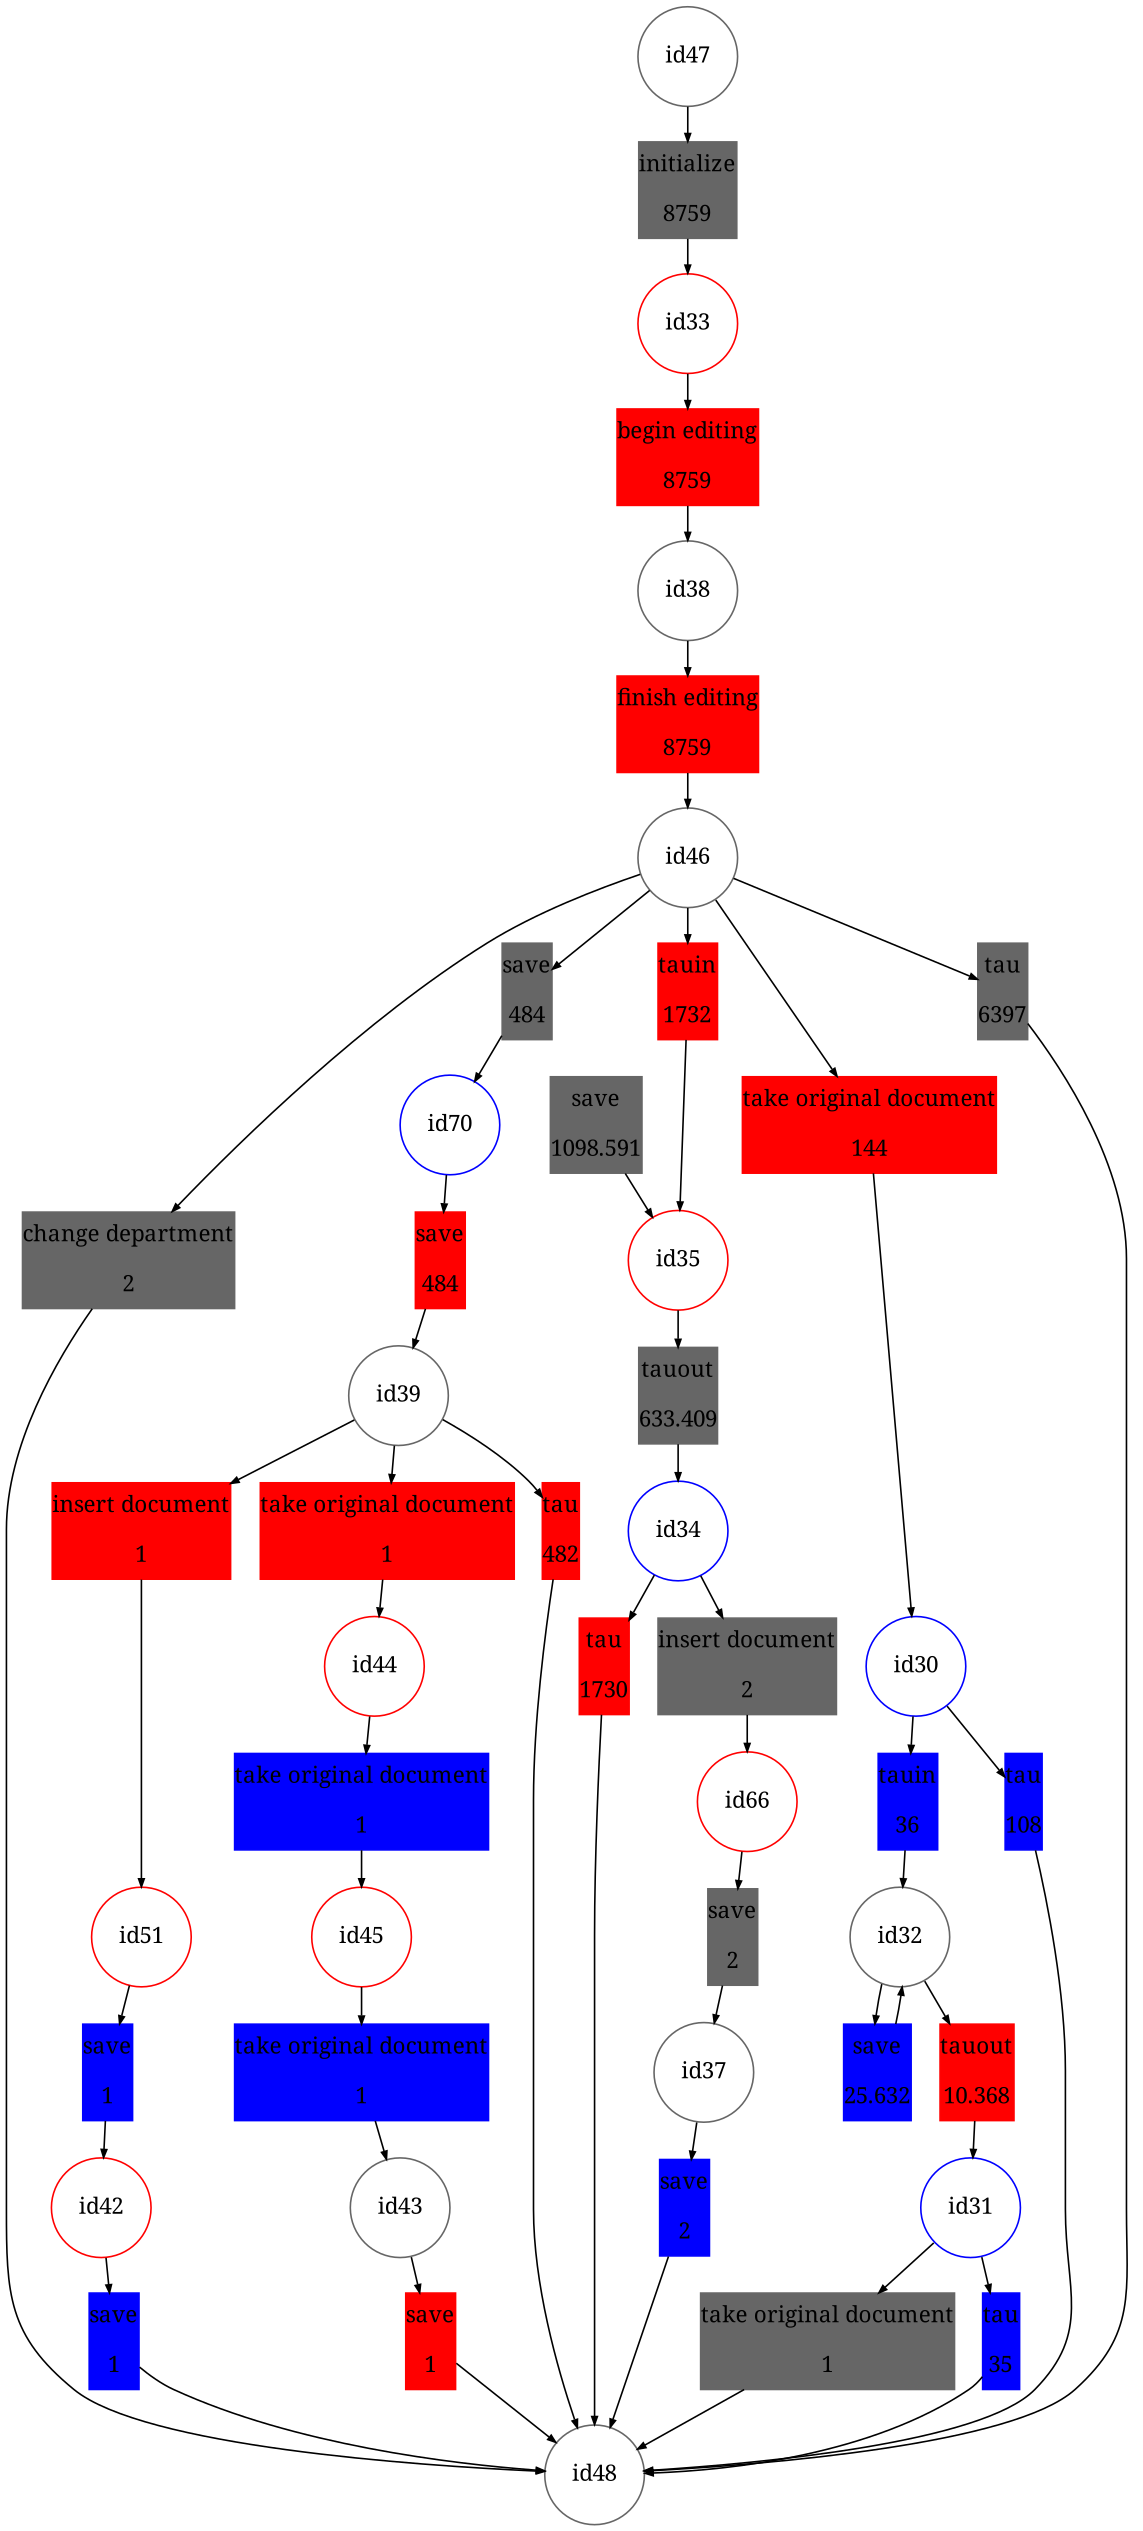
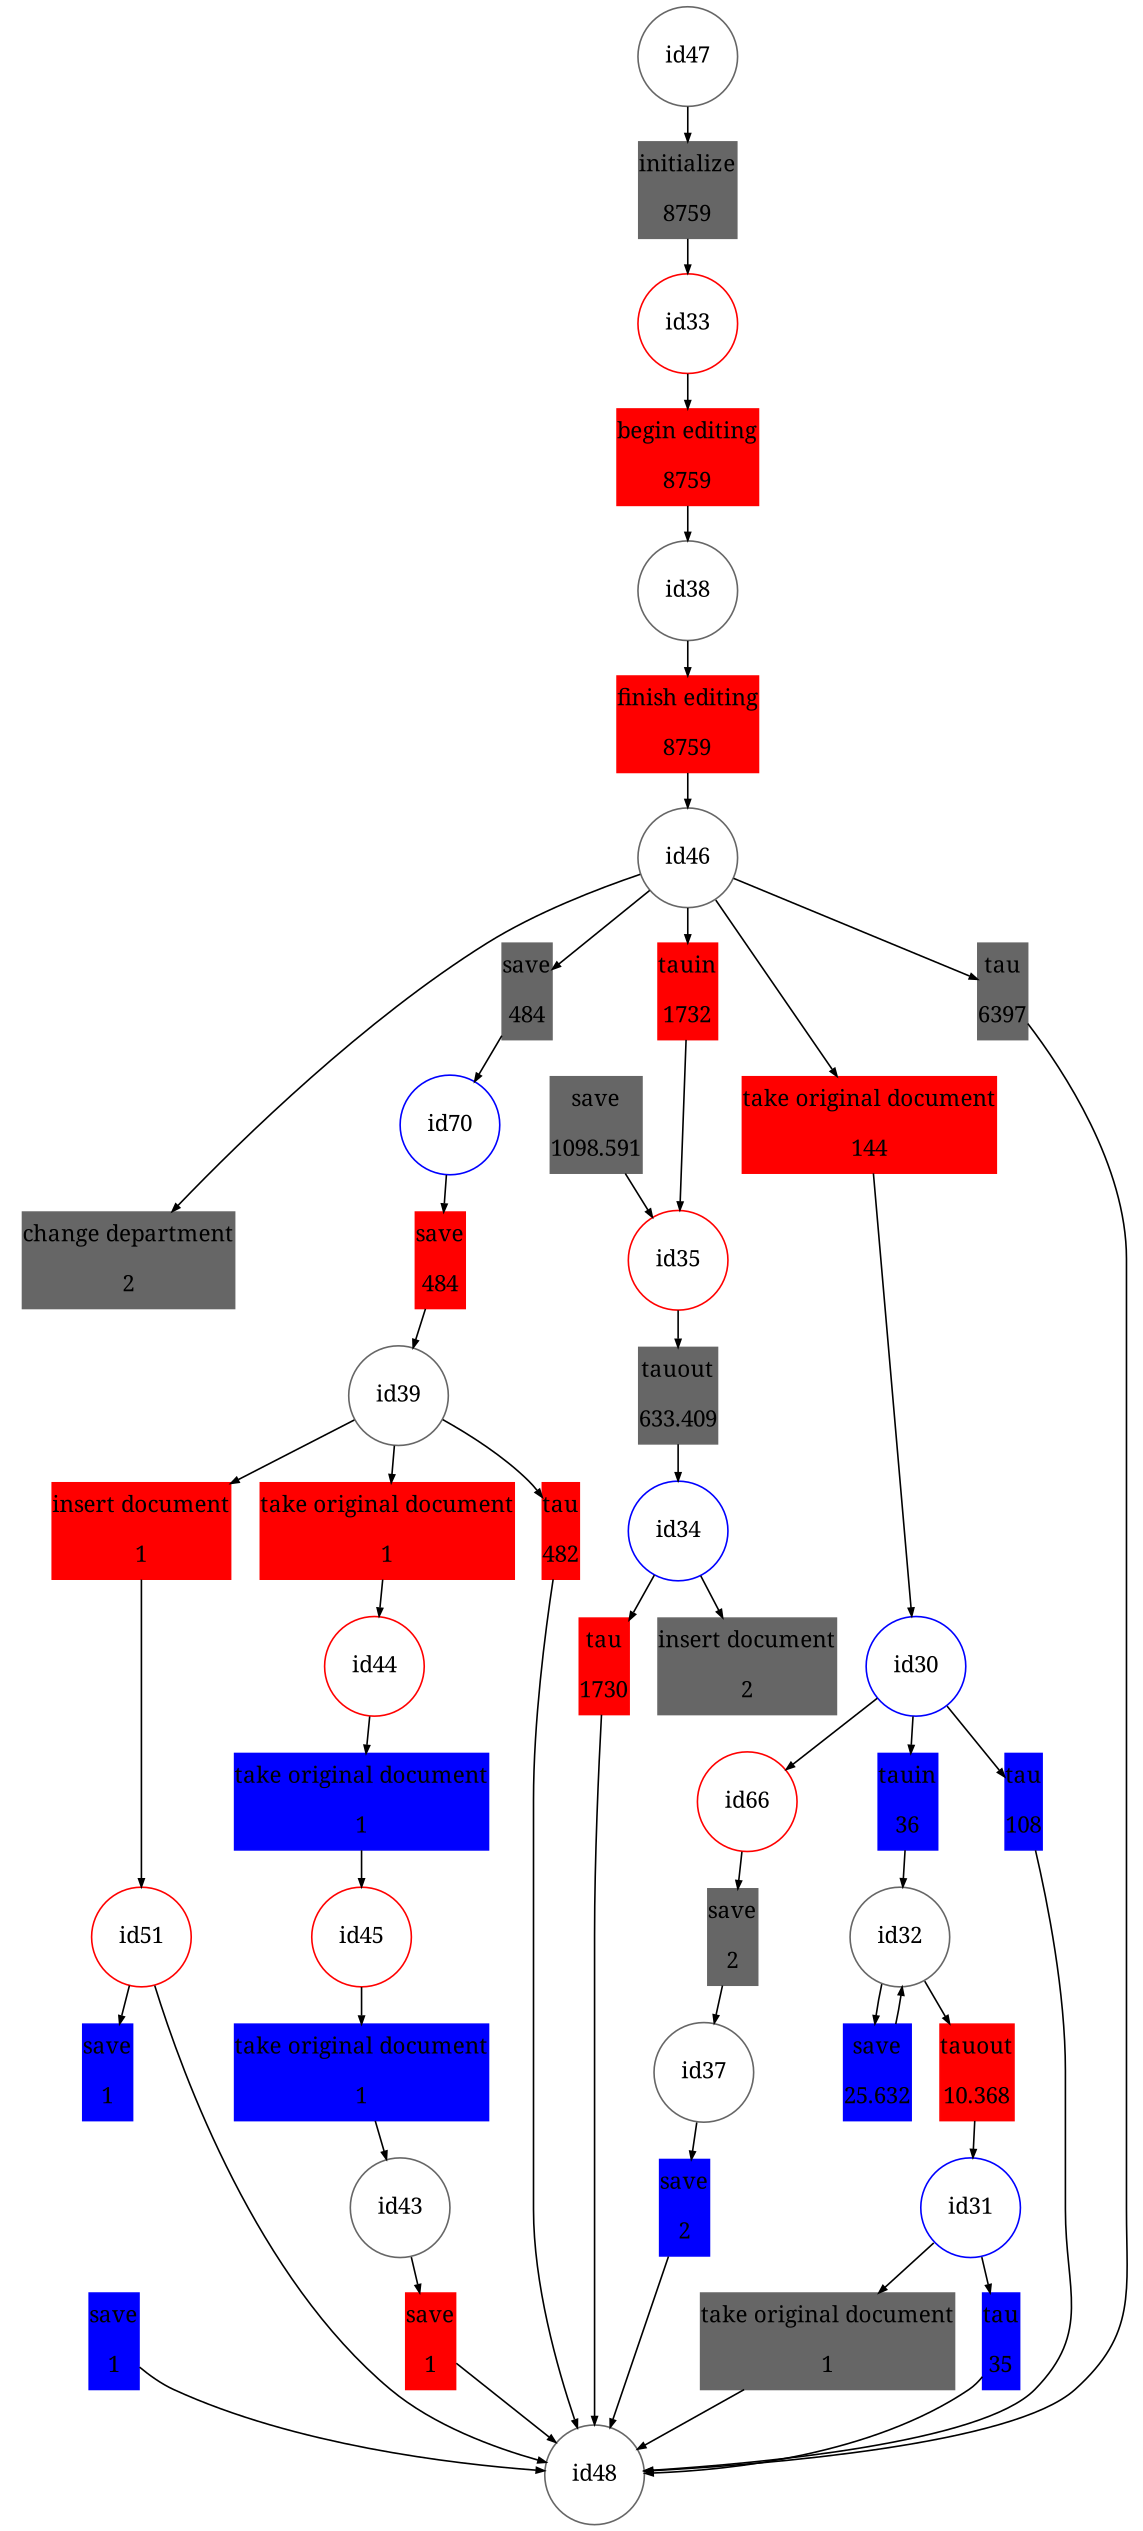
edge "insert document 2" -> "id66": now "id30" -> "id66"
edge "change department 2" -> "id48": now "id51" -> "id48"
node "id42": removed
